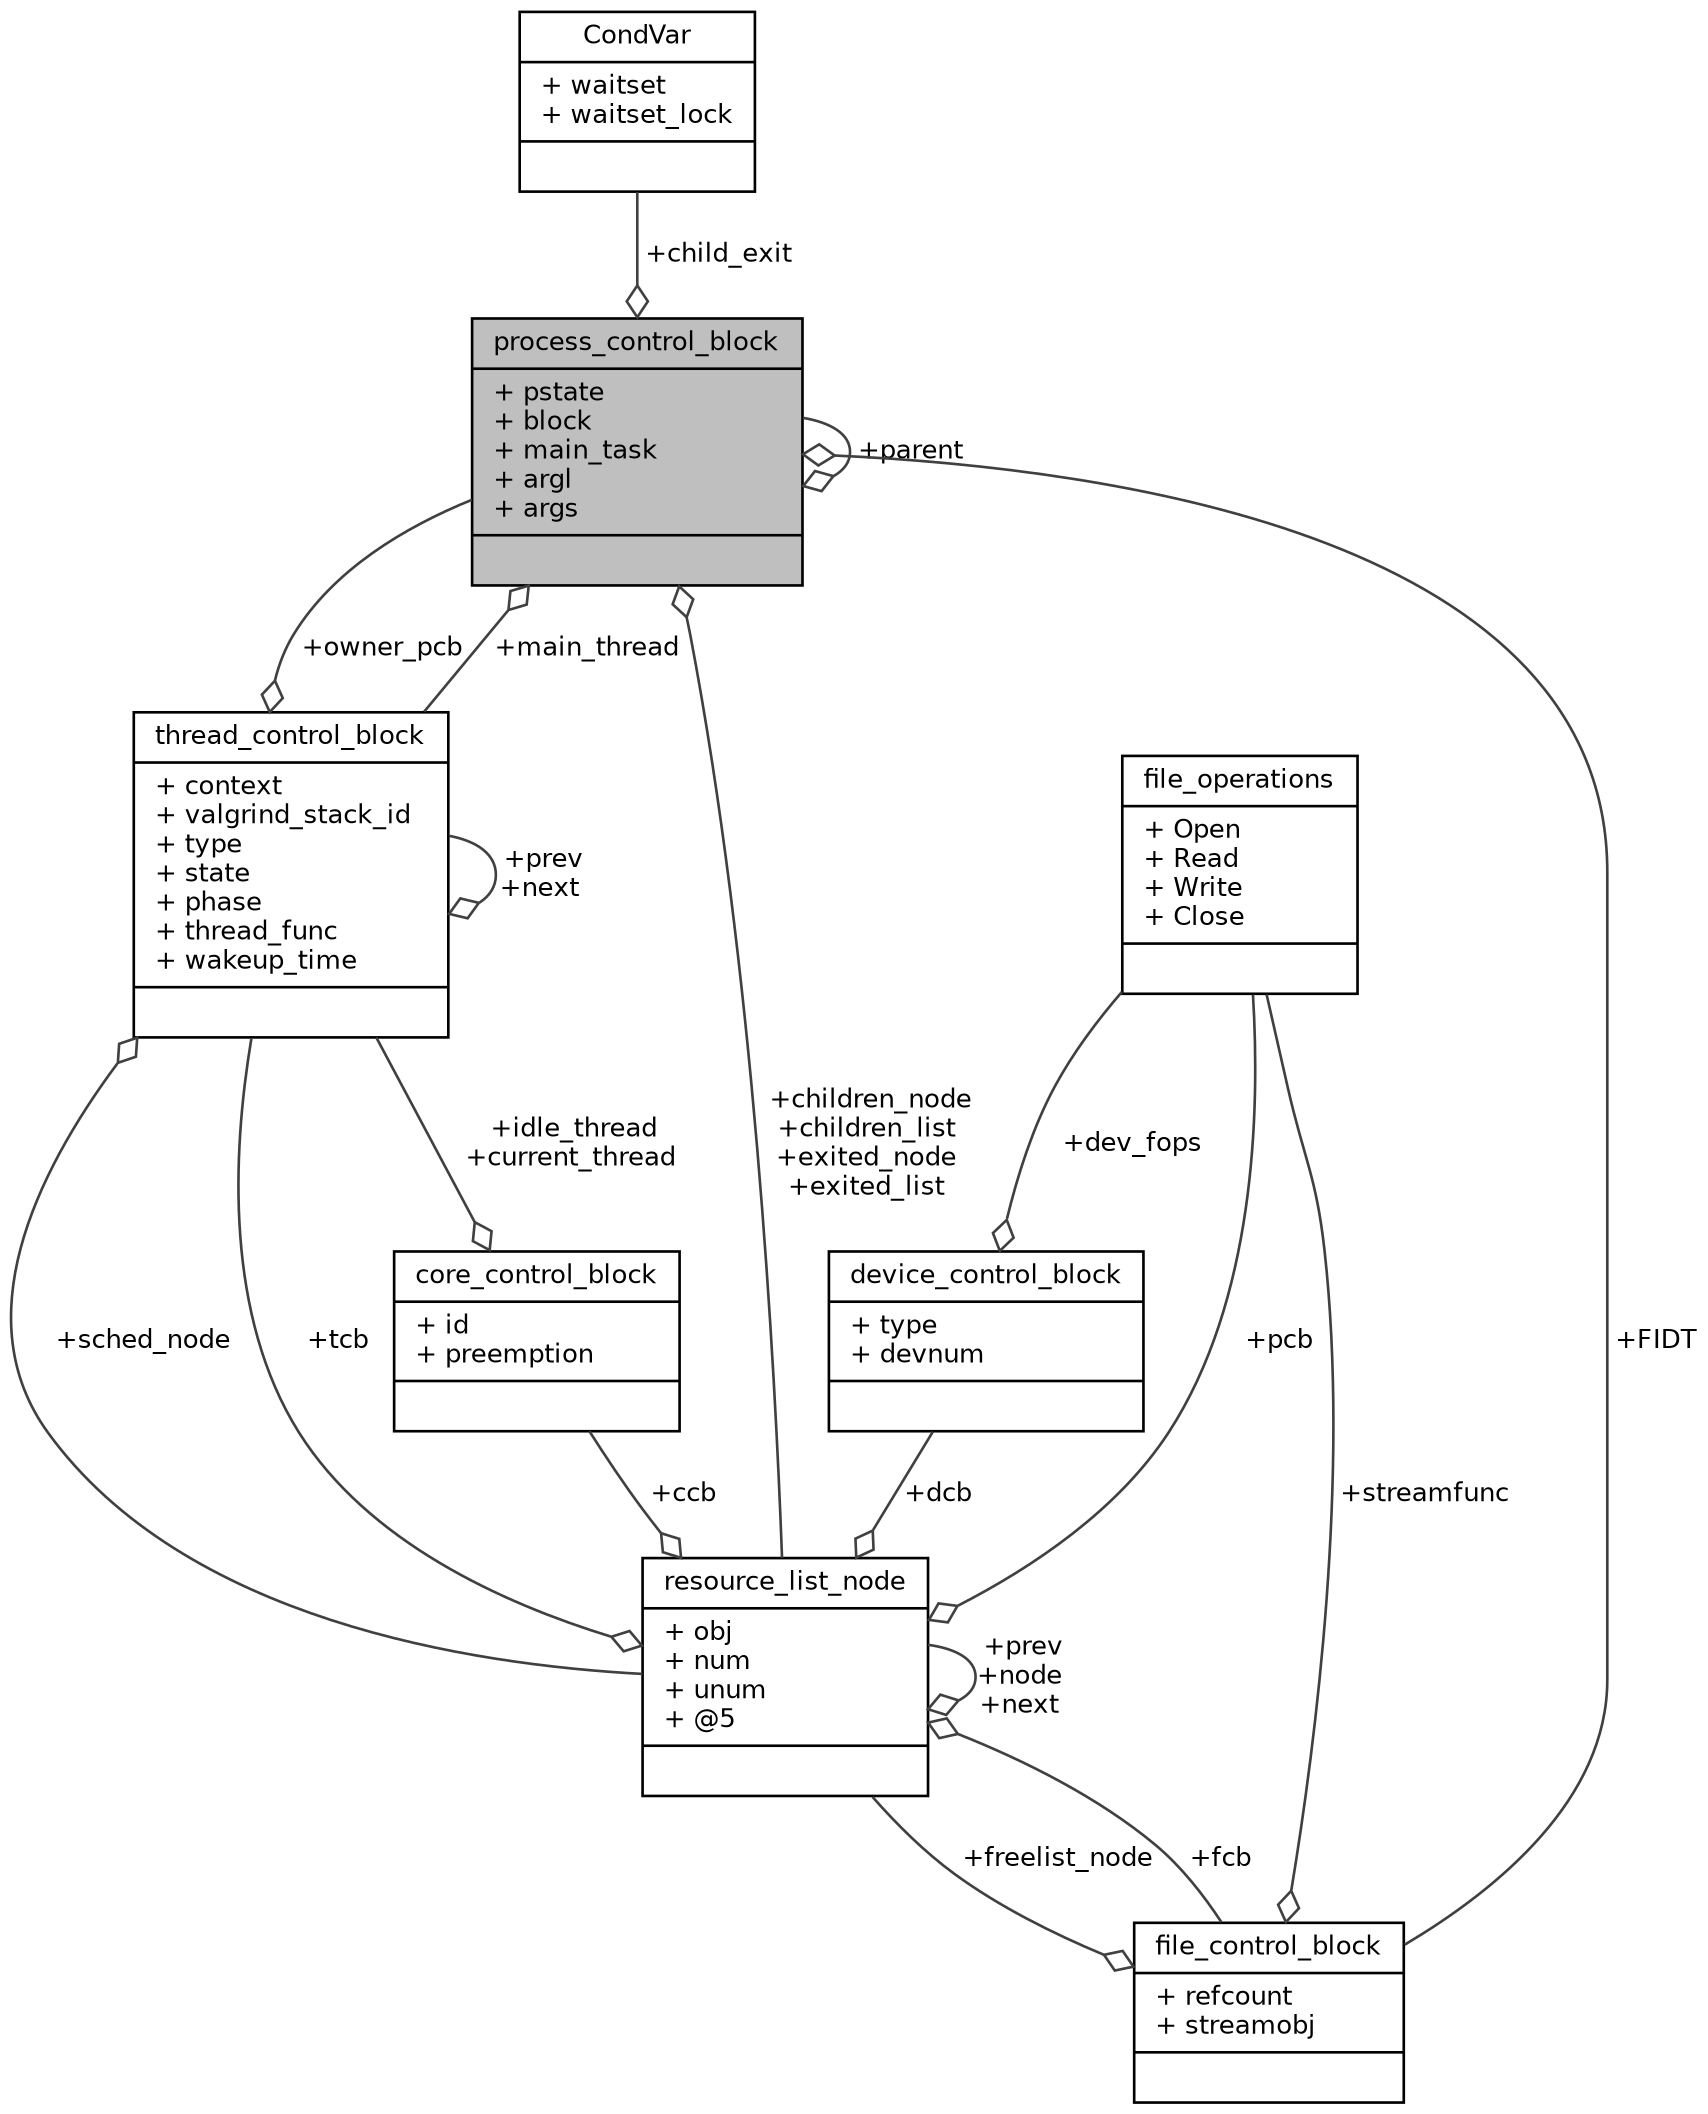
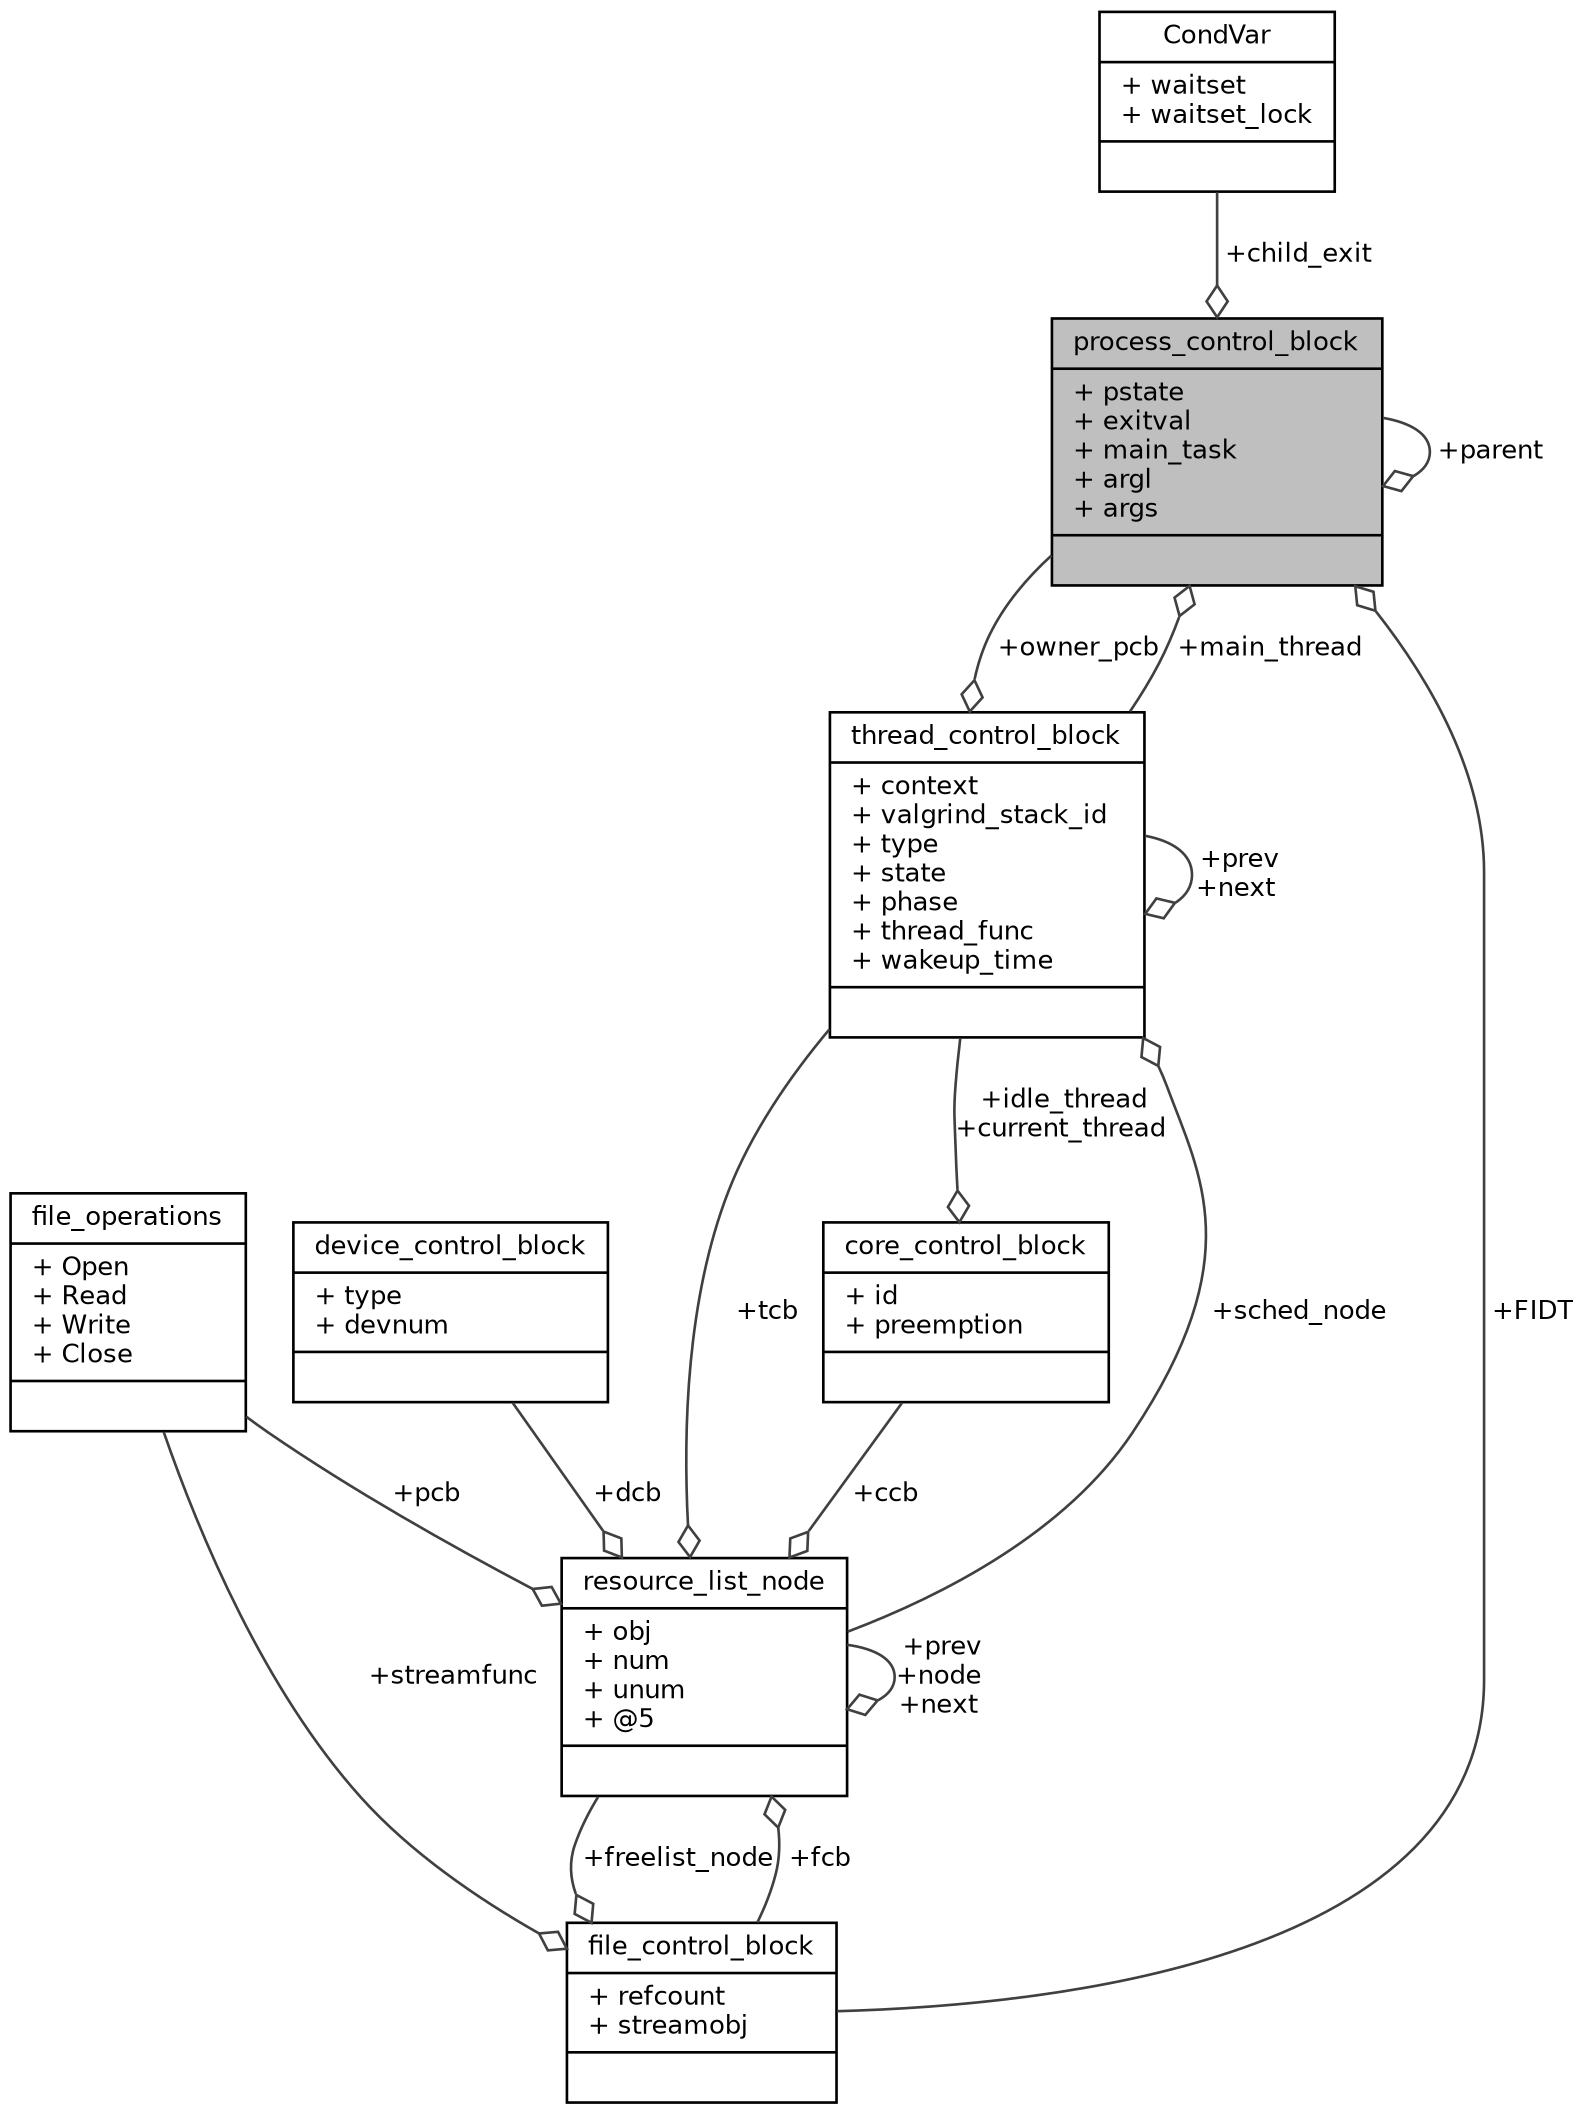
node "process_control_block": text "+ block" -> "+ exitval"
edge "resource_list_node" -> "process_control_block": removed, label "+children_node +children_list +exited_node +exited_list"
edge "file_operations" -> "device_control_block": removed, label "+dev_fops"
